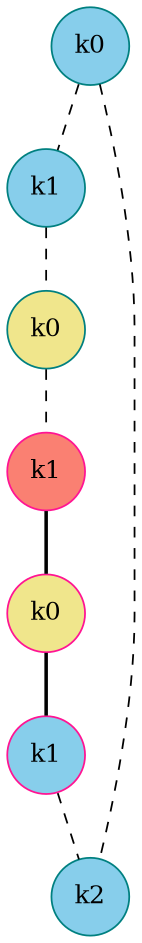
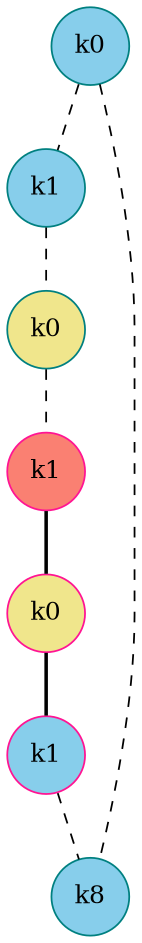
node "k2": label "k2" -> "k8"
